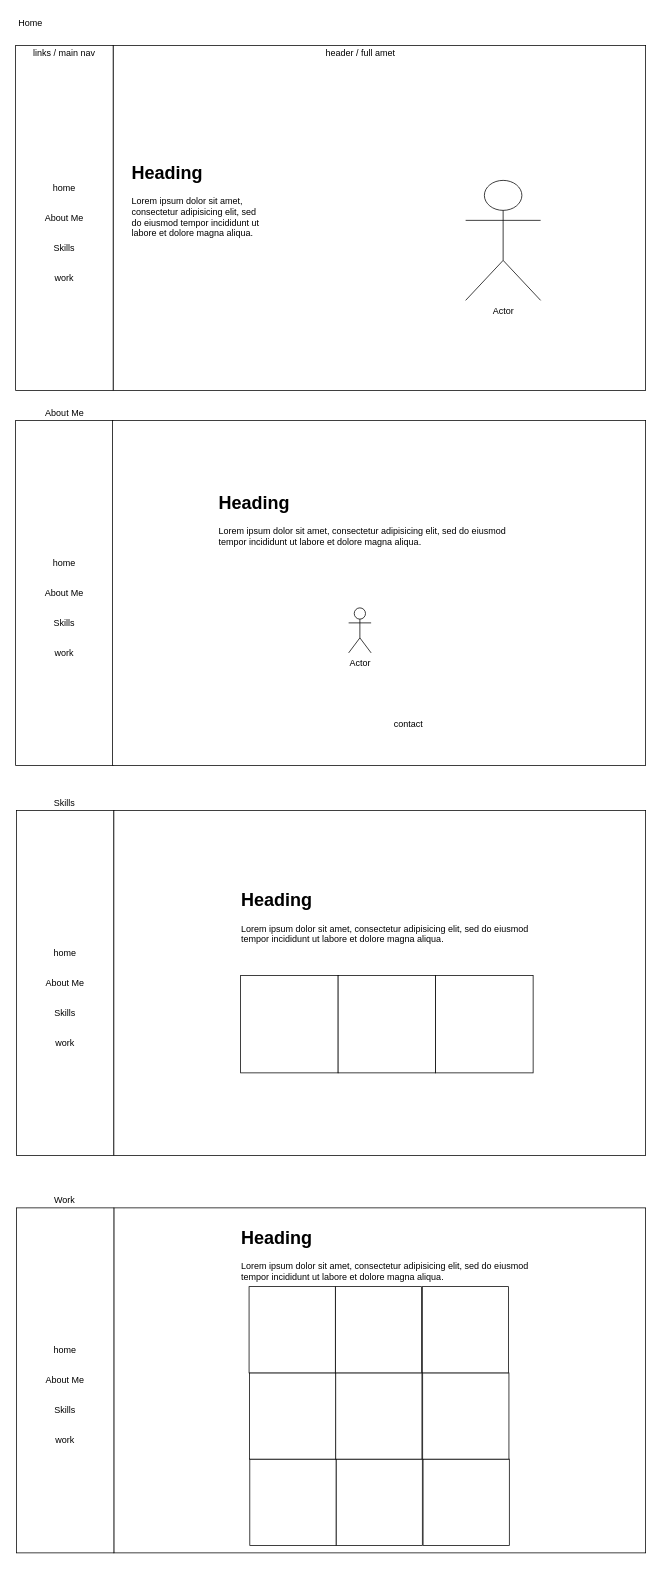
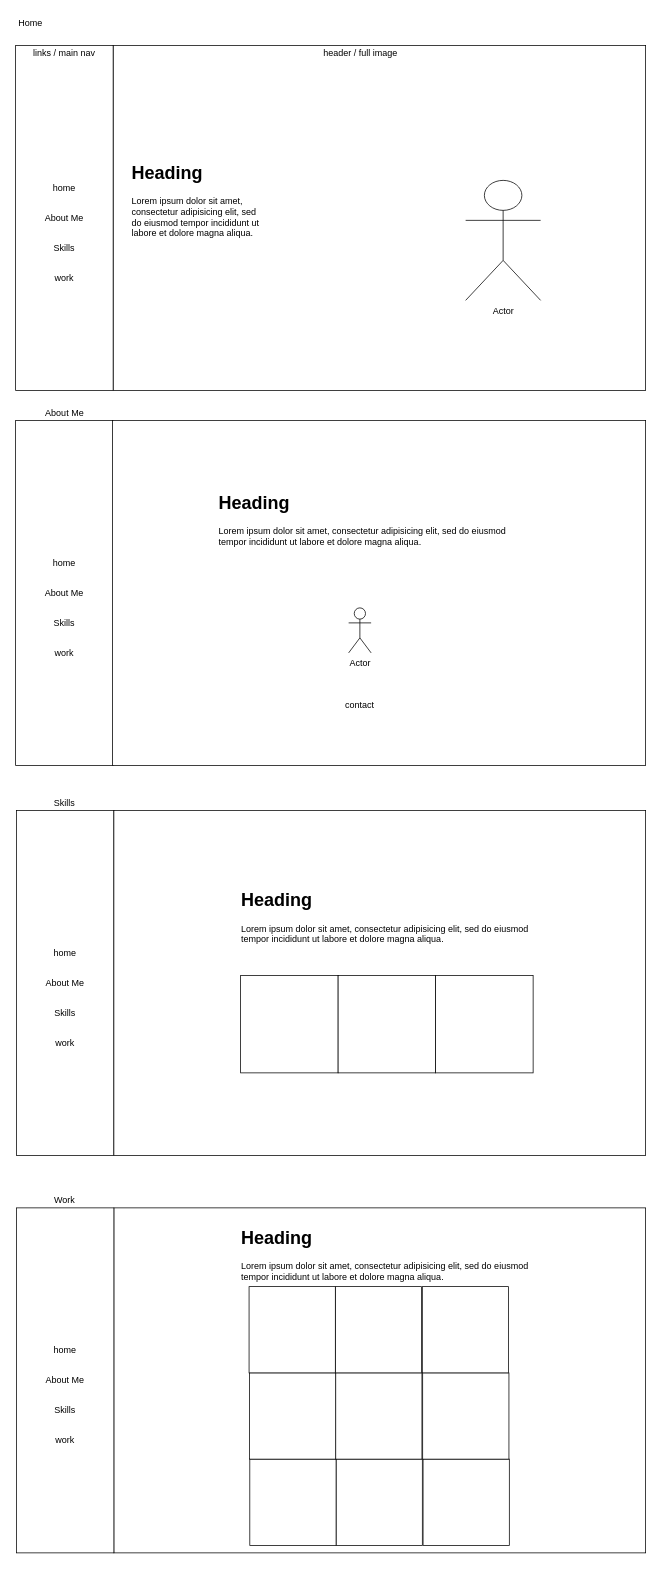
node "header / full amet": label "header / full amet" -> "header / full image"
node "contact": moved (408, 724) -> (360, 705)
